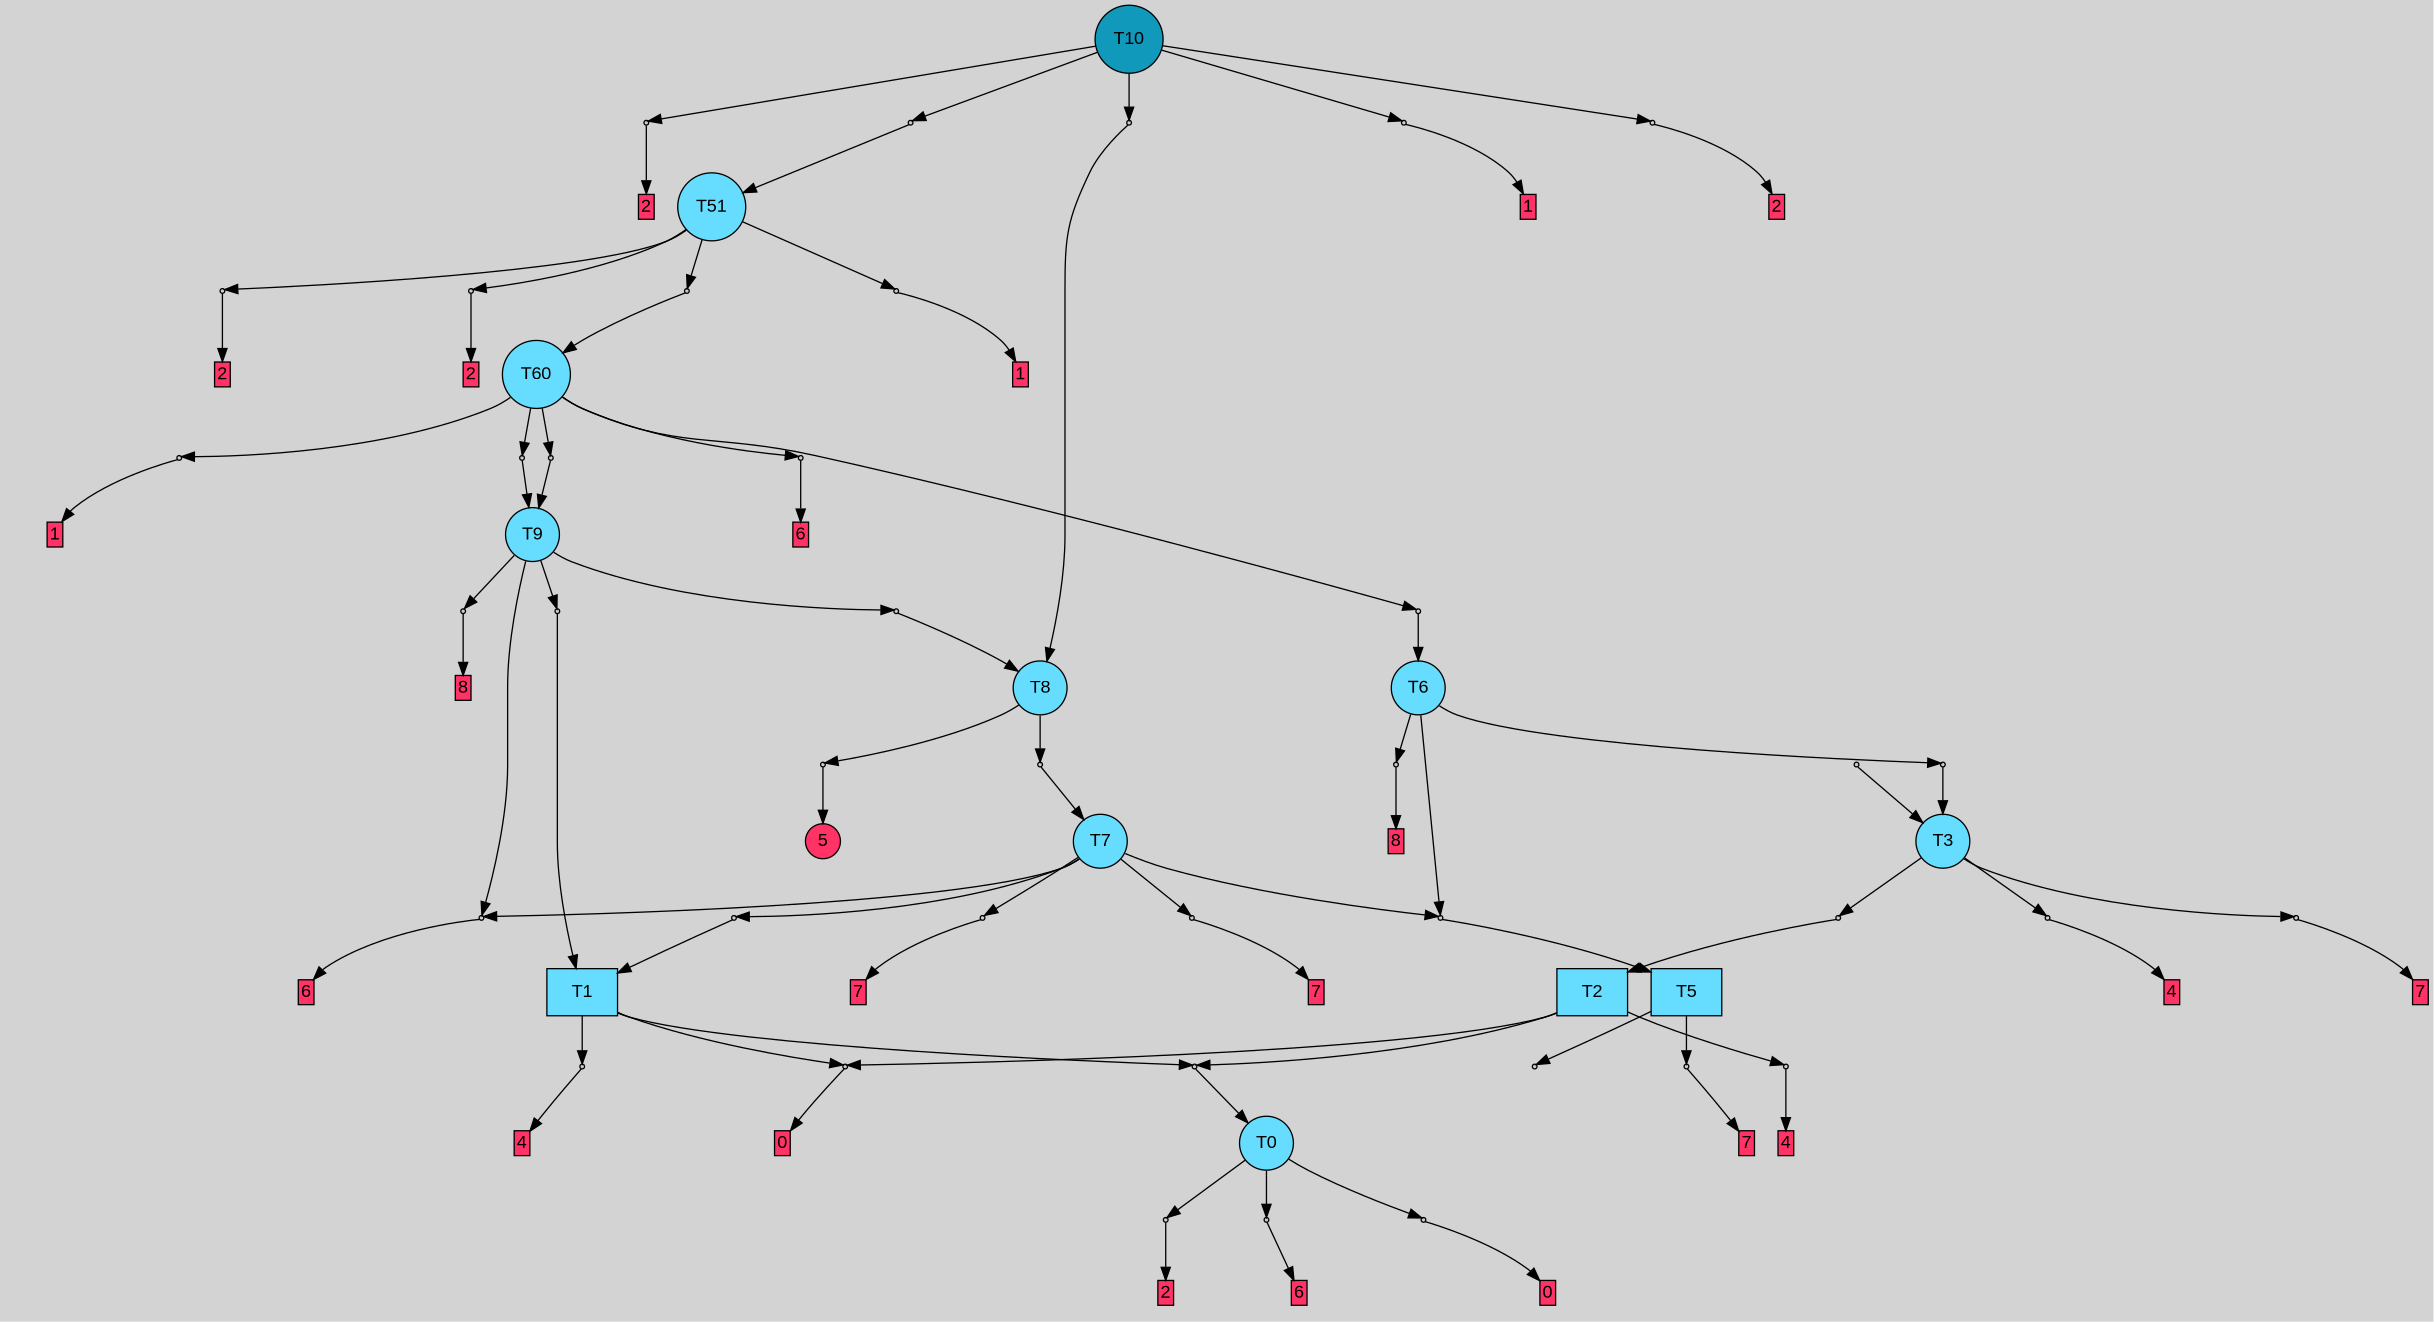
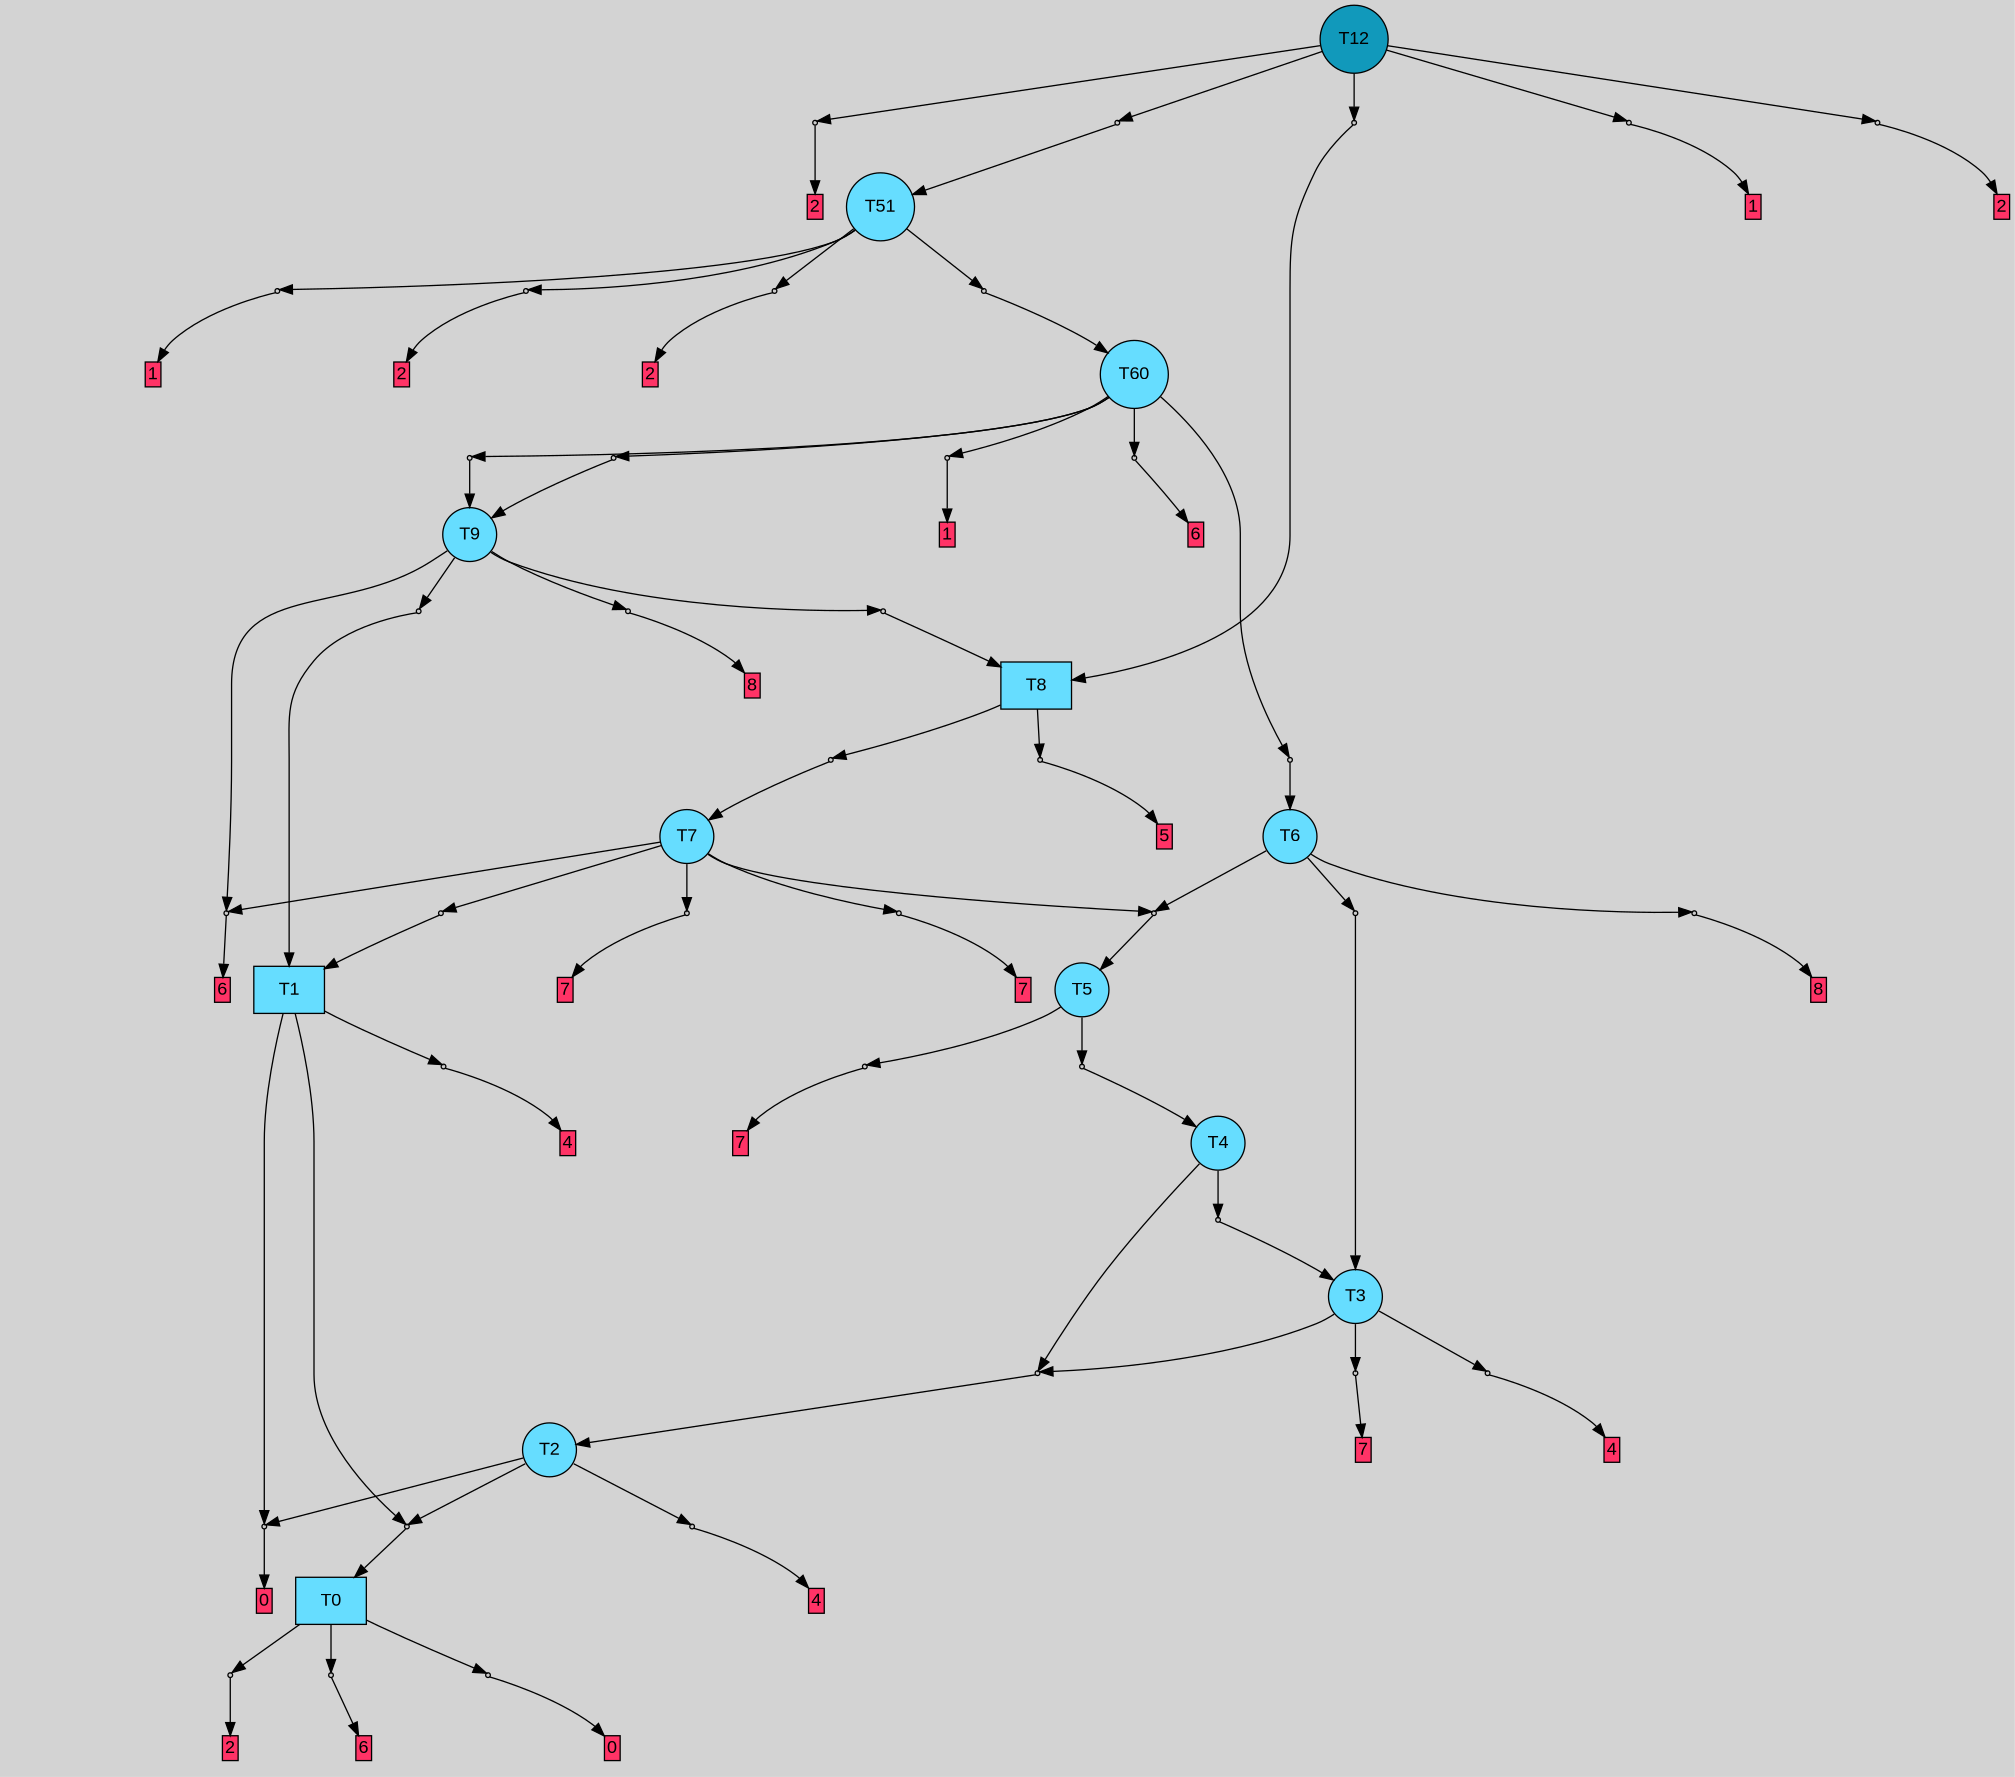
node "T10": label "T10" -> "T12"
node "T8": shape circle -> box
node "5": shape circle -> box
node "T2": shape box -> circle
node "T5": shape box -> circle
node "T4": added
node "T0": shape circle -> box
